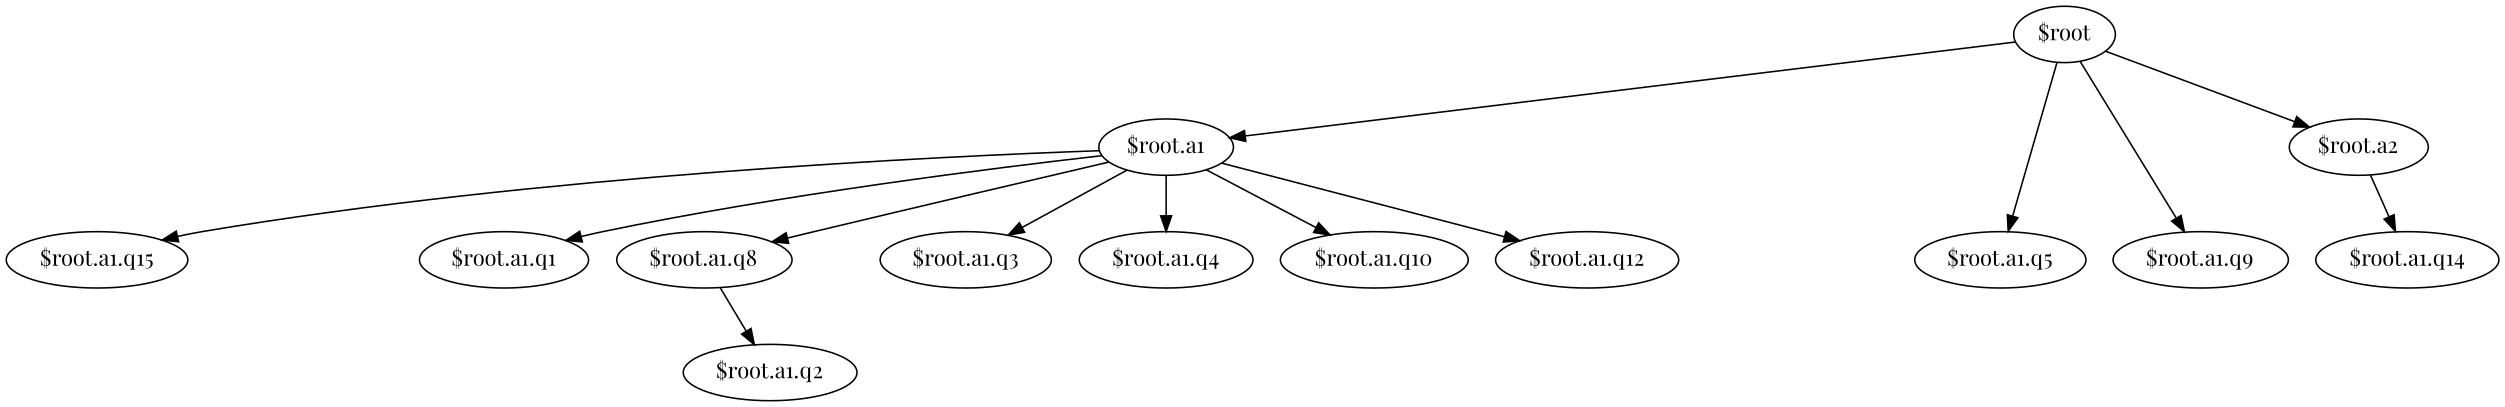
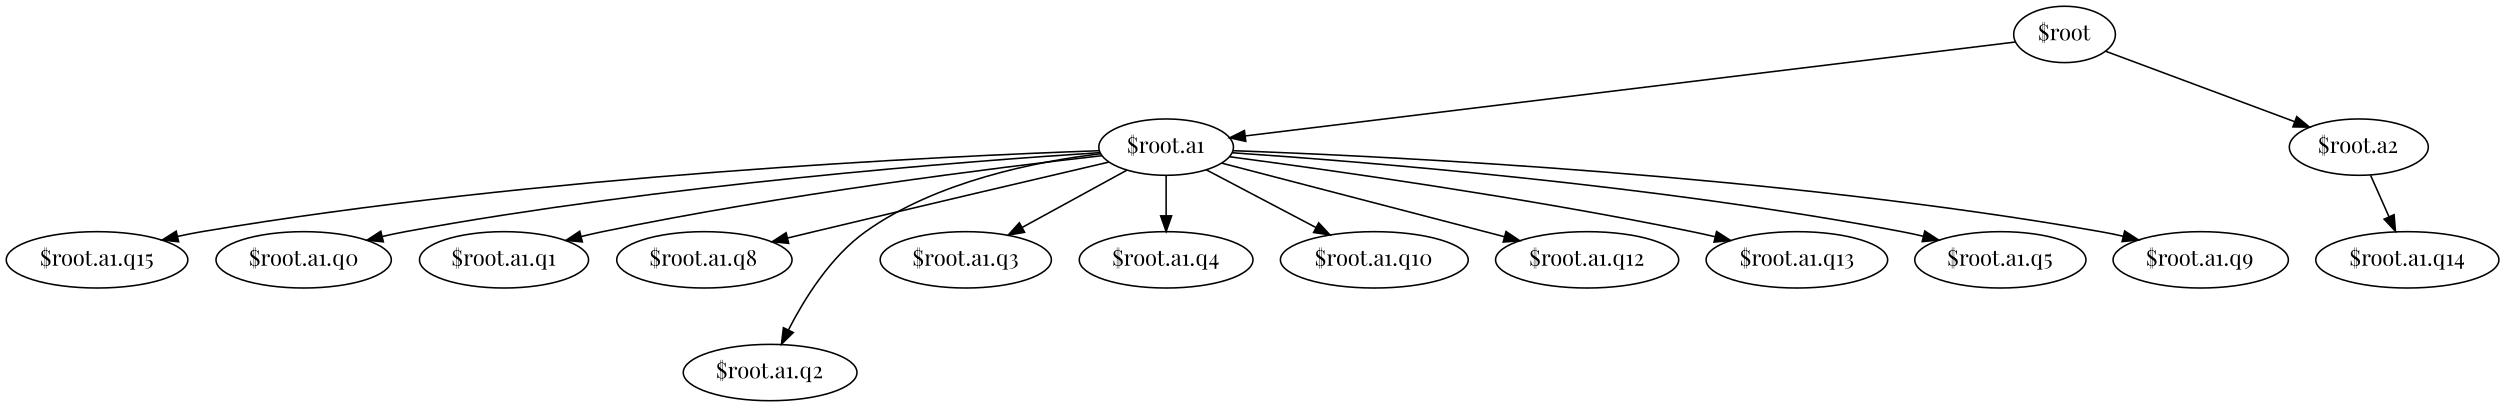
edge "$root" -> "$root.a1.q5": now "$root.a1" -> "$root.a1.q5"
edge "$root" -> "$root.a1.q9": now "$root.a1" -> "$root.a1.q9"
node "$root.a1.q0": added
node "$root.a1.q13": added
edge "$root.a1.q8" -> "$root.a1.q2": now "$root.a1" -> "$root.a1.q2"
